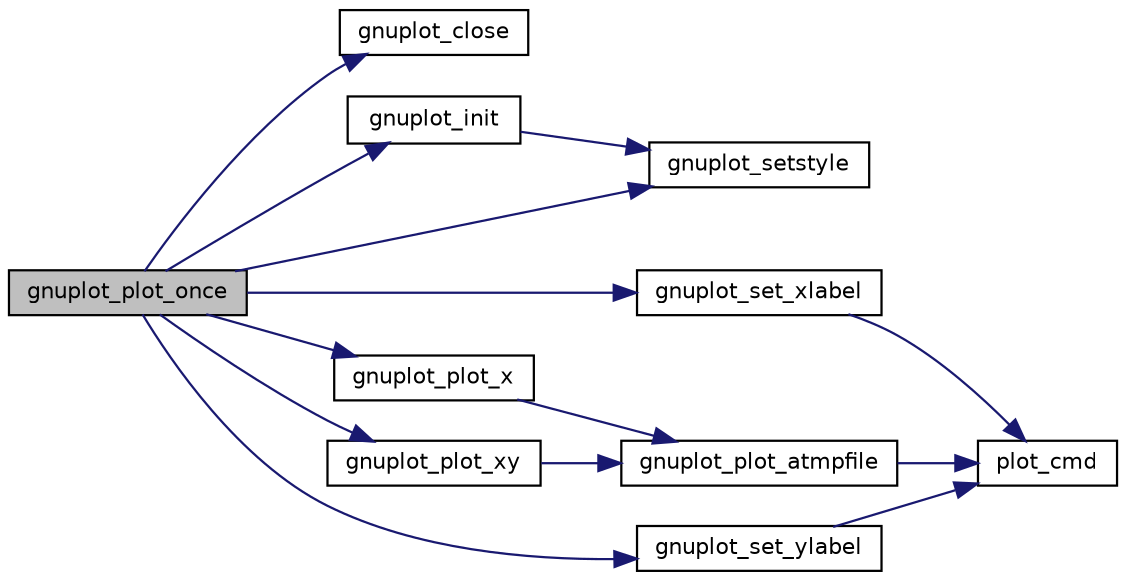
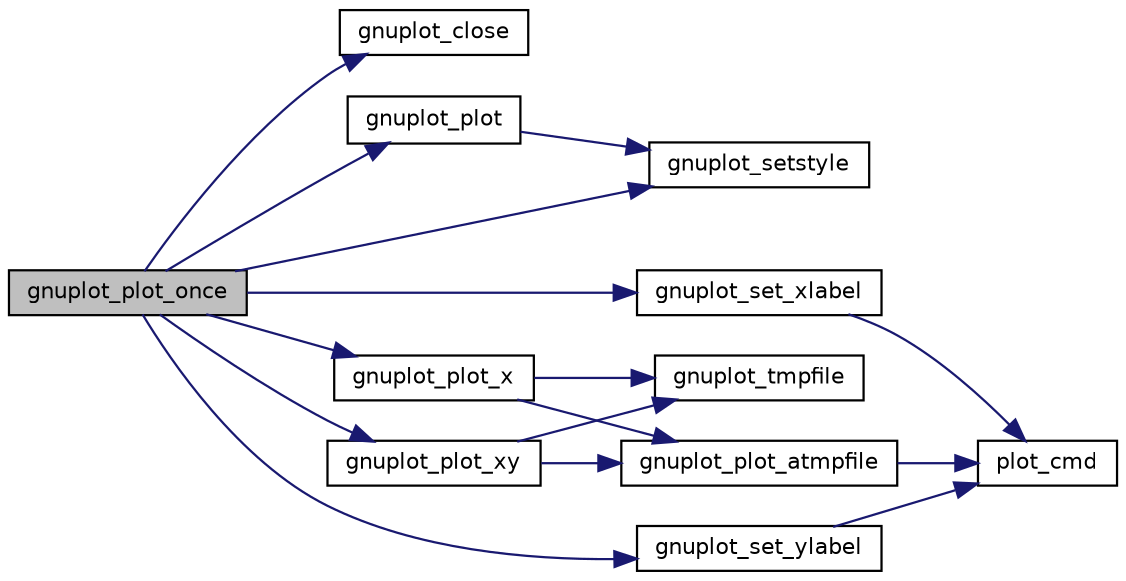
node "gnuplot_init": label "gnuplot_init" -> "gnuplot_plot"
node "gnuplot_tmpfile": added
